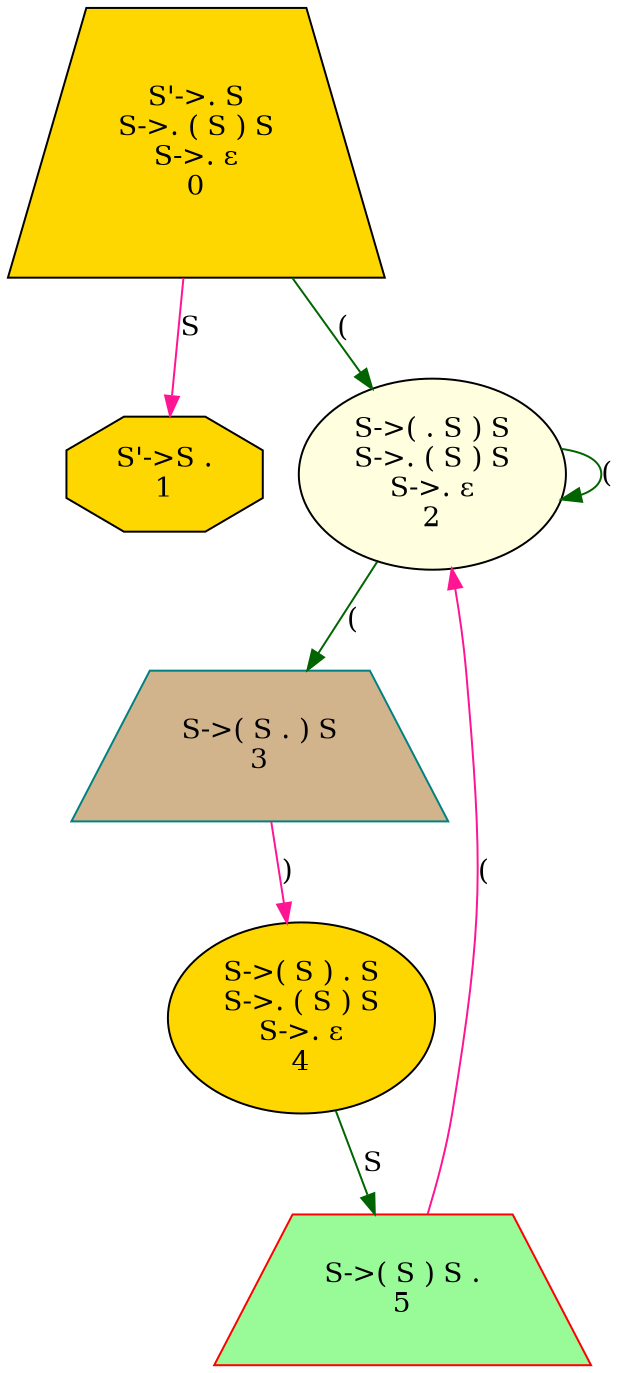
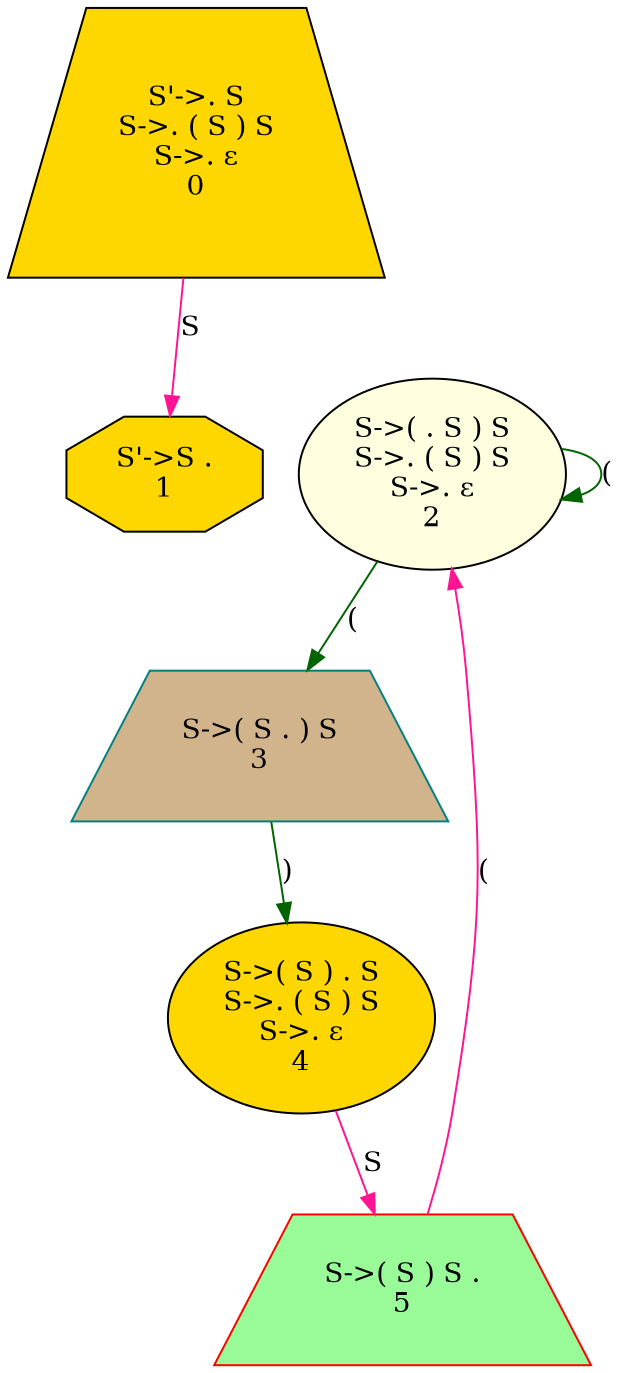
edge "S'->. S S->. ( S ) S S->. ε 0" -> "S->( . S ) S S->. ( S ) S S->. ε 2": removed, label "("
edge "S->( S . ) S 3" -> "S->( S ) . S S->. ( S ) S S->. ε 4": color deeppink -> darkgreen
edge "S->( S ) . S S->. ( S ) S S->. ε 4" -> "S->( S ) S . 5": color darkgreen -> deeppink
